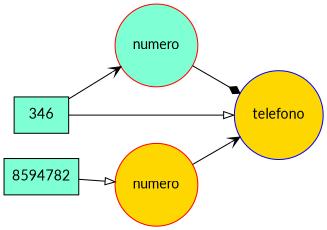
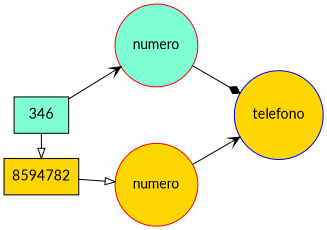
edge "346" -> "telefono": now "346" -> "8594782"
node "8594782": fillcolor aquamarine -> gold
